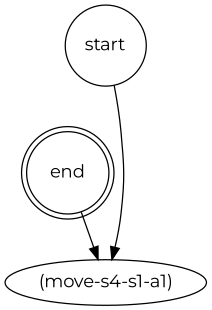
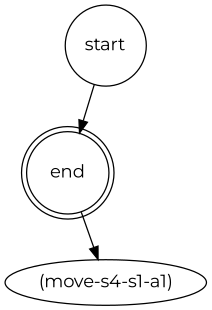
edge "start" -> "(move-s4-s1-a1)": now "start" -> "end"
